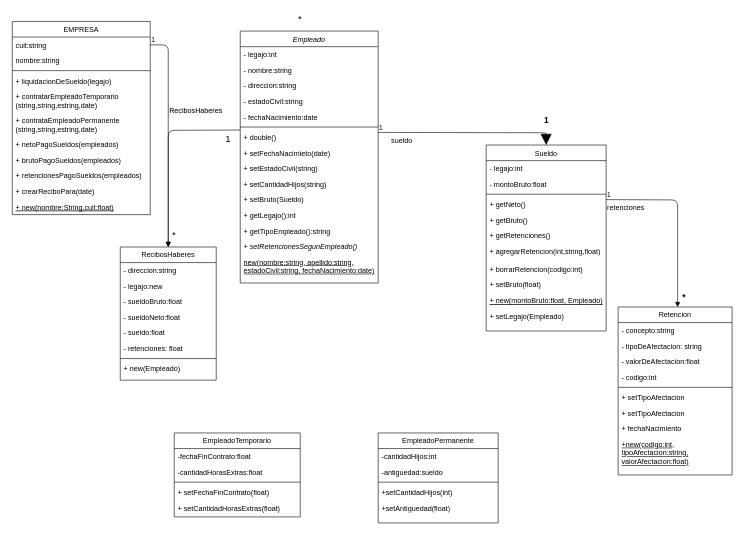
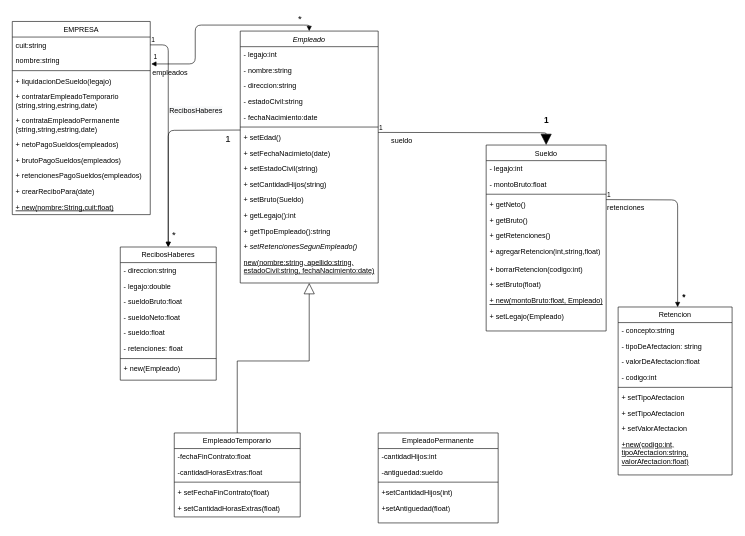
edge "nombre:string" -- "Empleado": added, labels "1", "empleados"
node "+ double()": label "+ double()" -> "+ setEdad()"
node "- legajo:new": label "- legajo:new" -> "- legajo:double"
edge "EmpleadoTemporario" -> "Empleado": added
node "+ fechaNacimiento": label "+ fechaNacimiento" -> "+ setValorAfectacion"
